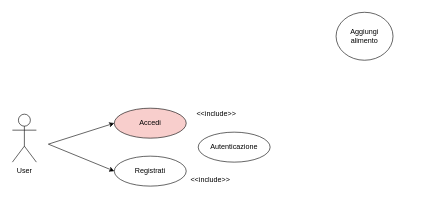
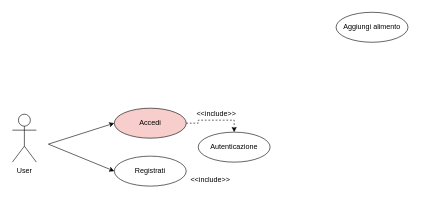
node "Aggiungi alimento": size 57x48 -> 72x30
edge "Accedi" -> "Autenticazione": added
